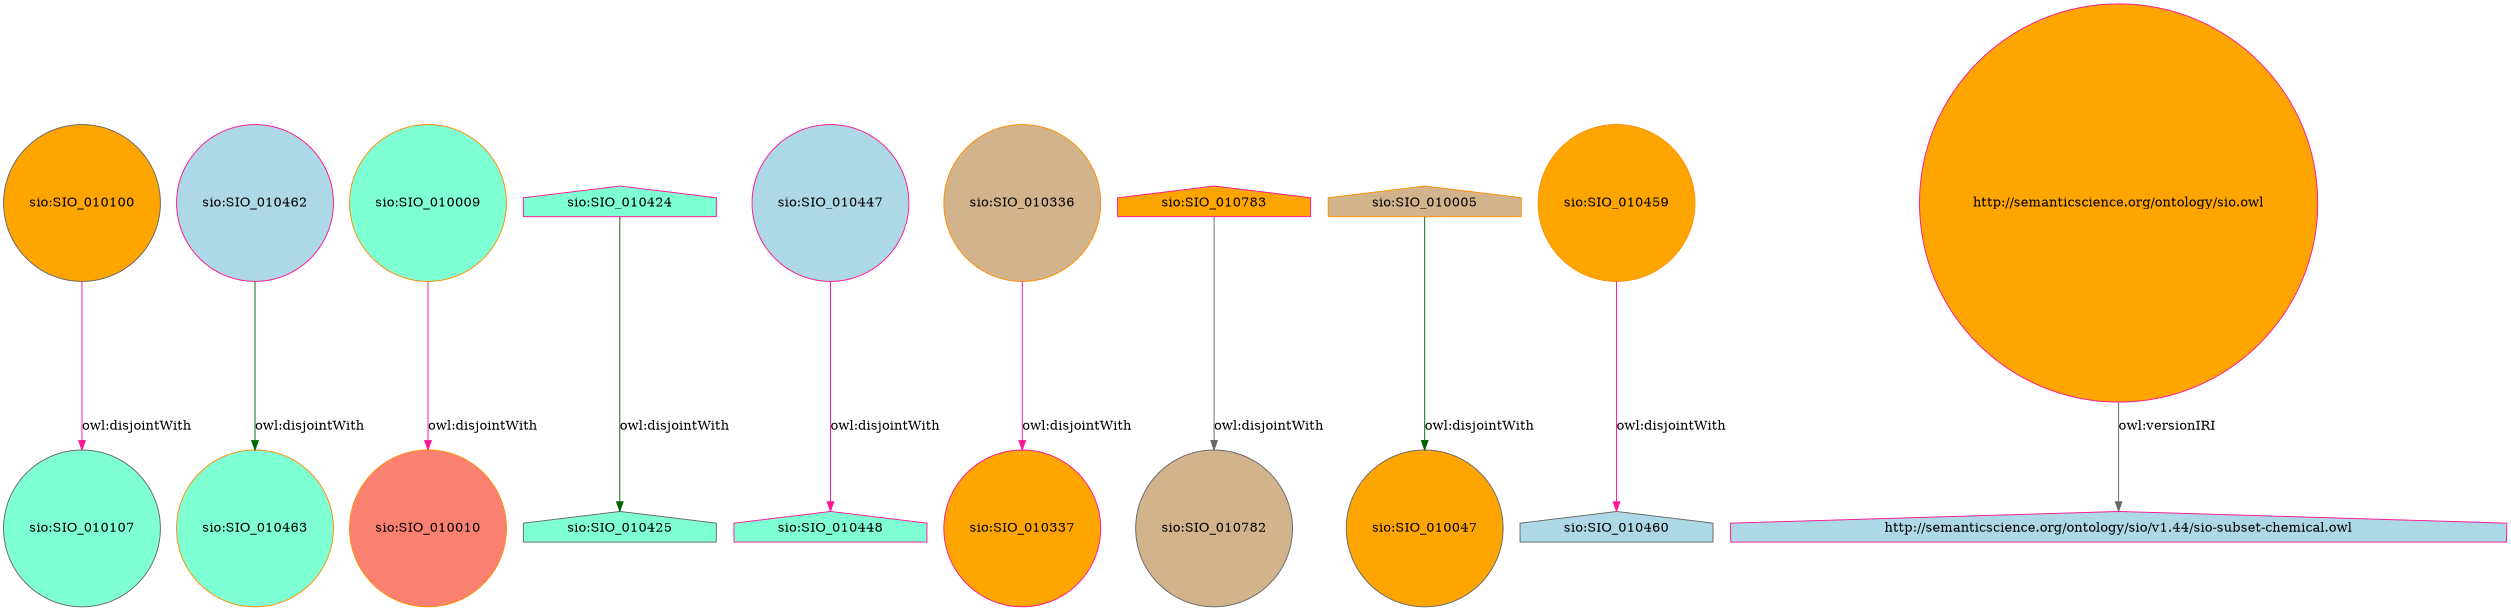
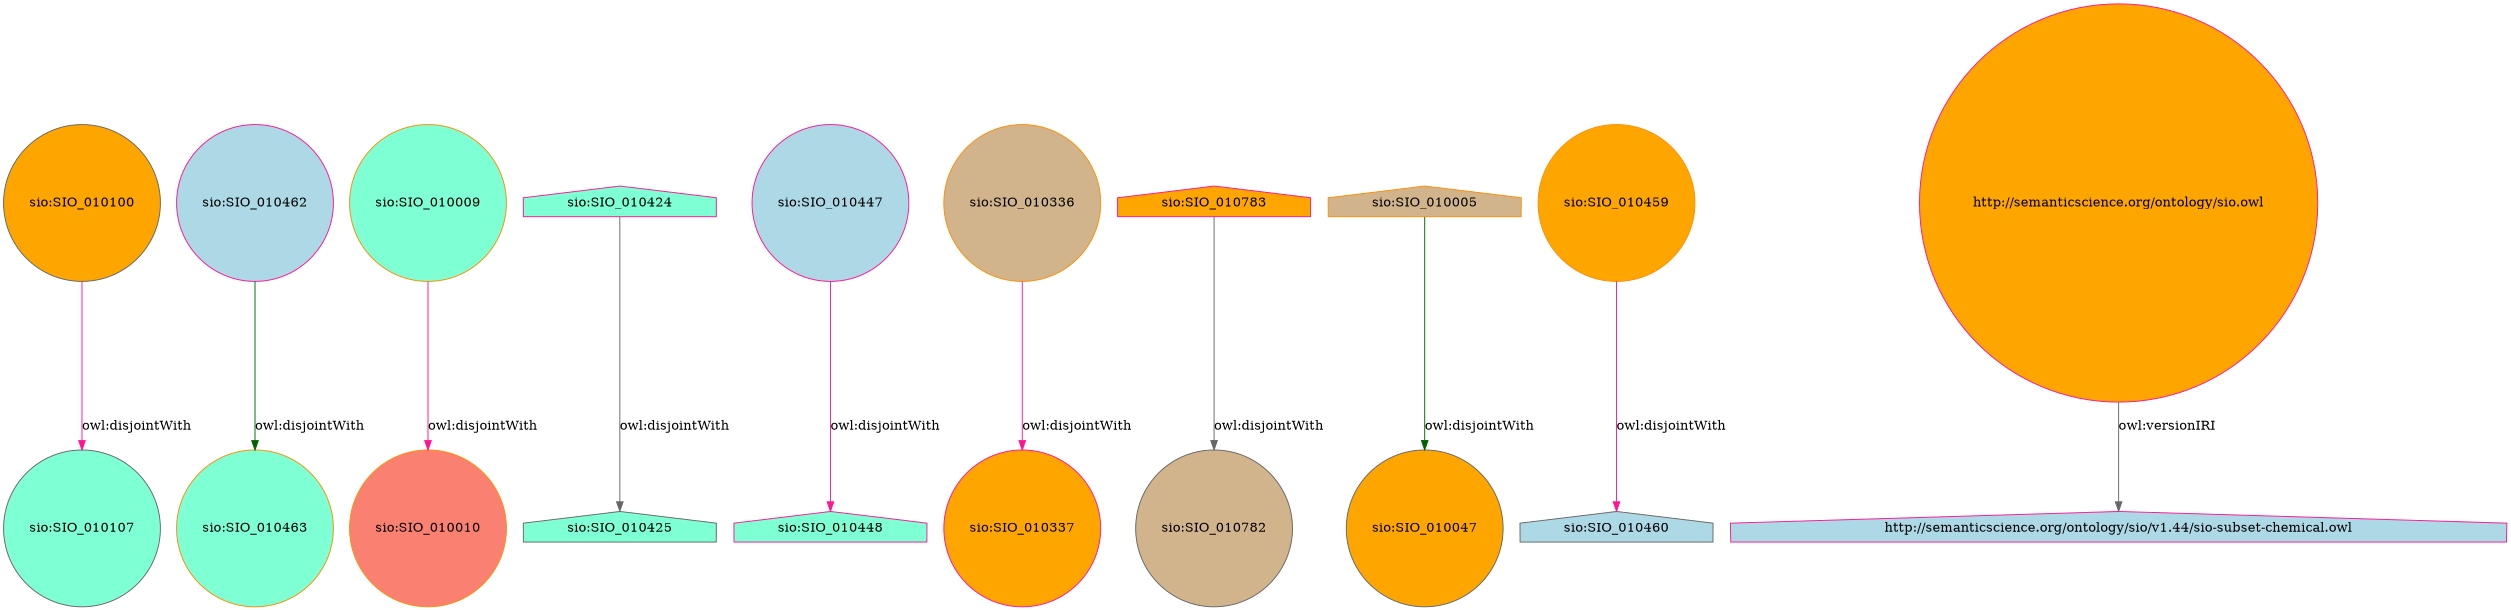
edge "sio:SIO_010424" -> "sio:SIO_010425": color darkgreen -> gray40
